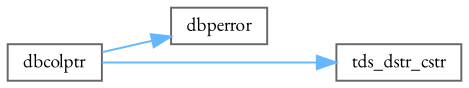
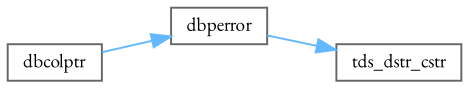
edge "dbcolptr" -> "tds_dstr_cstr": now "dbperror" -> "tds_dstr_cstr"
